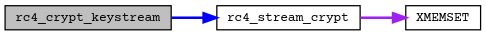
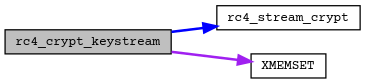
edge "rc4_stream_crypt" -> "XMEMSET": now "rc4_crypt_keystream" -> "XMEMSET"
